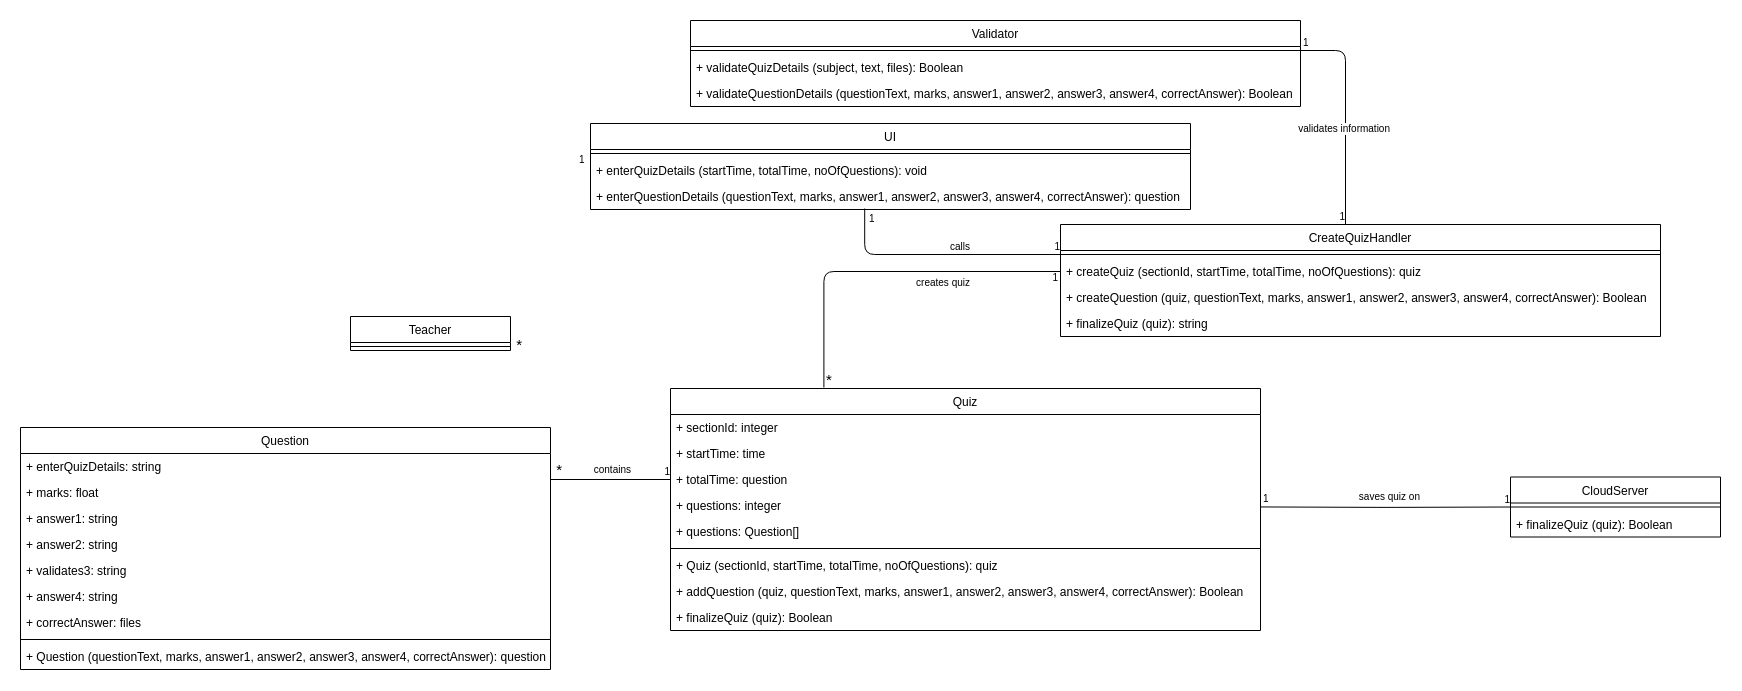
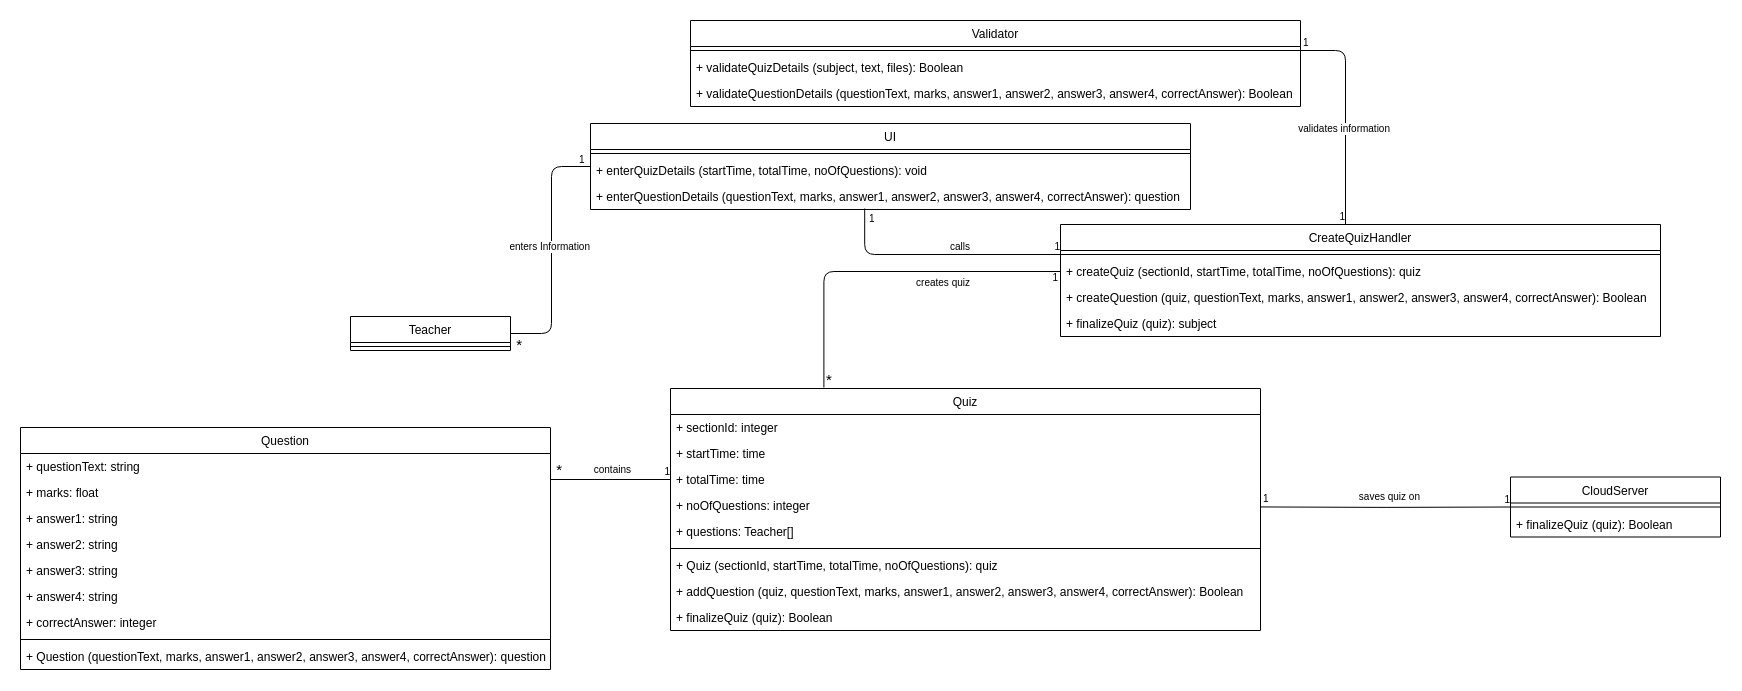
edge "UI" -- "Teacher": added, label "enters Information"
node "+ finalizeQuiz (quiz): string": label "+ finalizeQuiz (quiz): string" -> "+ finalizeQuiz (quiz): subject"
node "+ enterQuizDetails: string": label "+ enterQuizDetails: string" -> "+ questionText: string"
node "+ totalTime: question": label "+ totalTime: question" -> "+ totalTime: time"
node "+ questions: integer": label "+ questions: integer" -> "+ noOfQuestions: integer"
node "+ questions: Question[]": label "+ questions: Question[]" -> "+ questions: Teacher[]"
node "+ validates3: string": label "+ validates3: string" -> "+ answer3: string"
node "+ correctAnswer: files": label "+ correctAnswer: files" -> "+ correctAnswer: integer"
